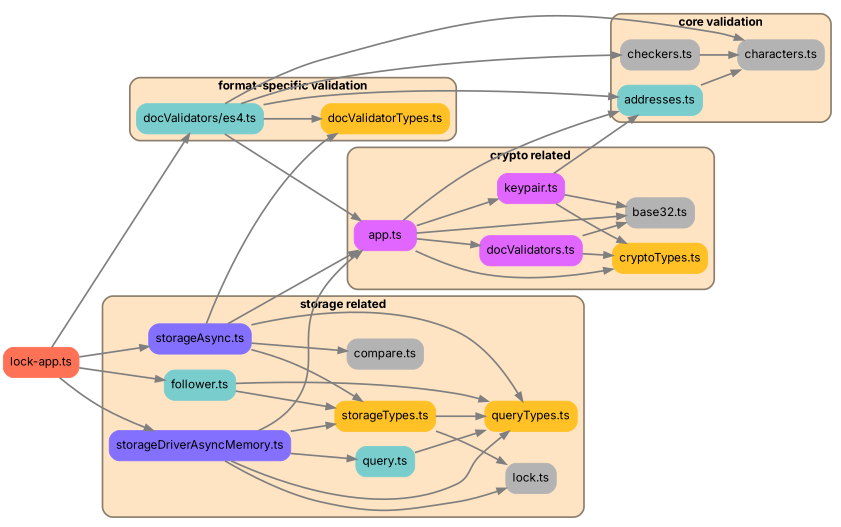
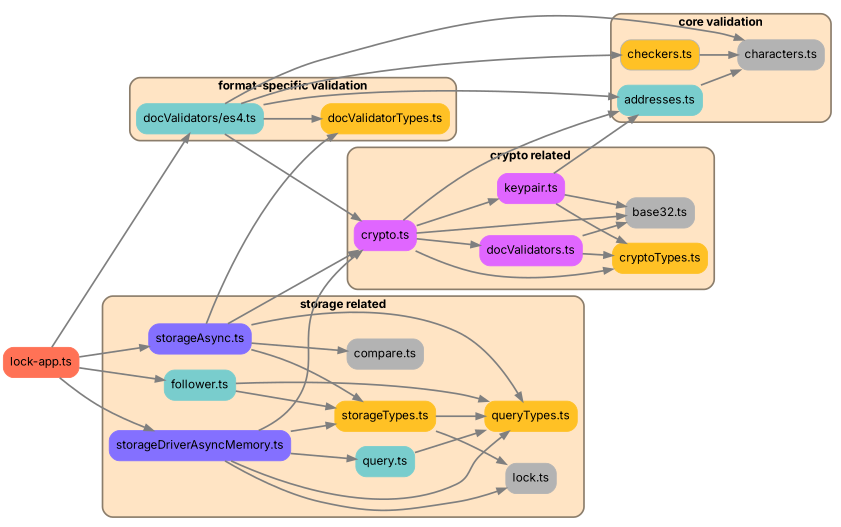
node "checkers.ts": fillcolor gray70 -> goldenrod1
node "app.ts": label "app.ts" -> "crypto.ts"
